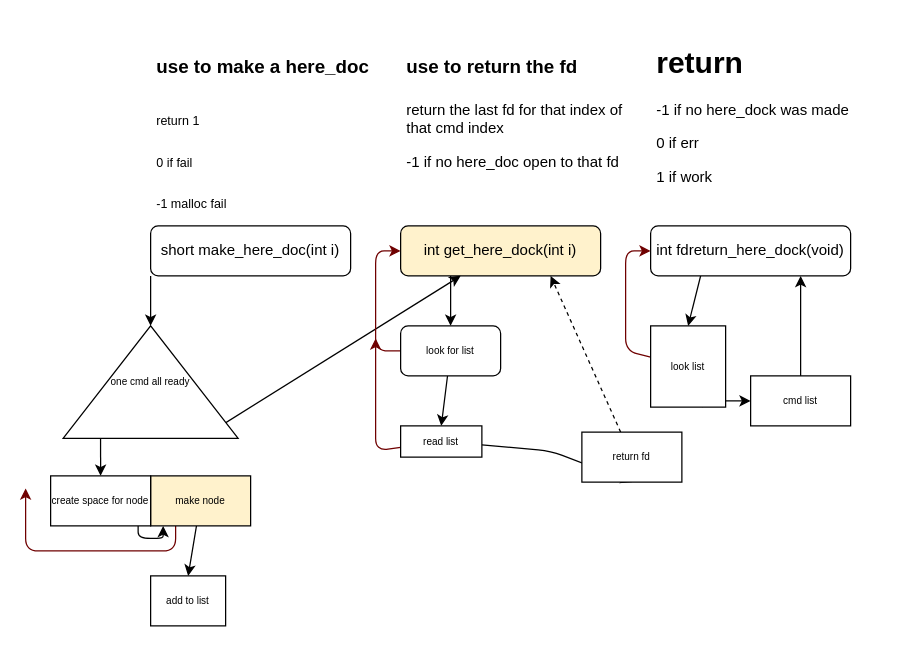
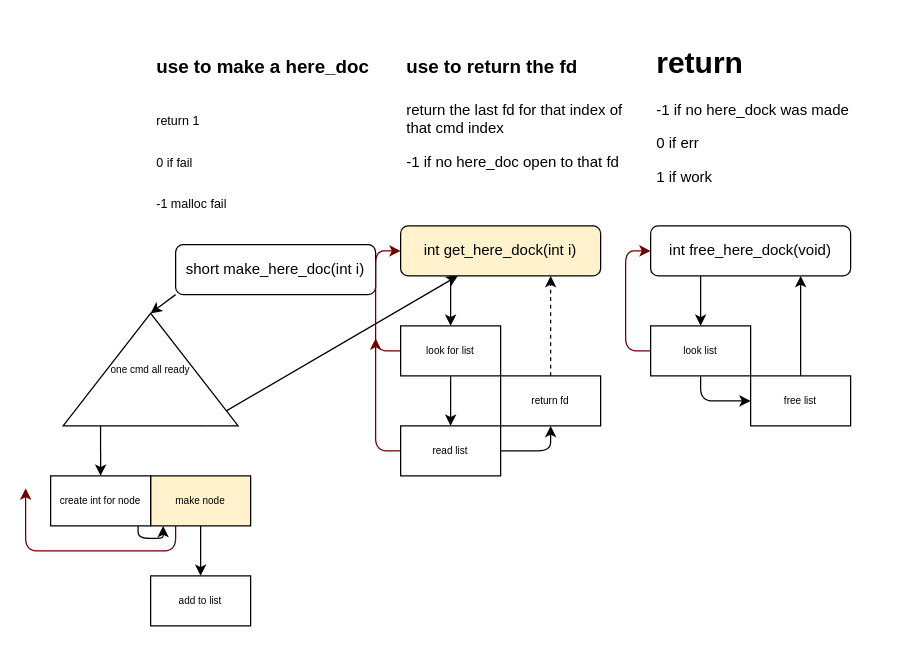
node "short make_here_doc(int i)": moved (251, 251) -> (276, 269)
node "int fdreturn_here_dock(void)": label "int fdreturn_here_dock(void)" -> "int free_here_dock(void)"
node "look for list": shape rounded rectangle -> rectangle
node "look list": size 75x81 -> 100x50
node "one cmd all ready": moved (151, 382) -> (151, 369)
node "cmd list": label "cmd list" -> "free list"
node "read list": size 81x31 -> 100x50
node "return fd": moved (632, 457) -> (551, 401)
node "create space for node": label "create space for node" -> "create int for node"
node "add to list": size 75x50 -> 100x50
